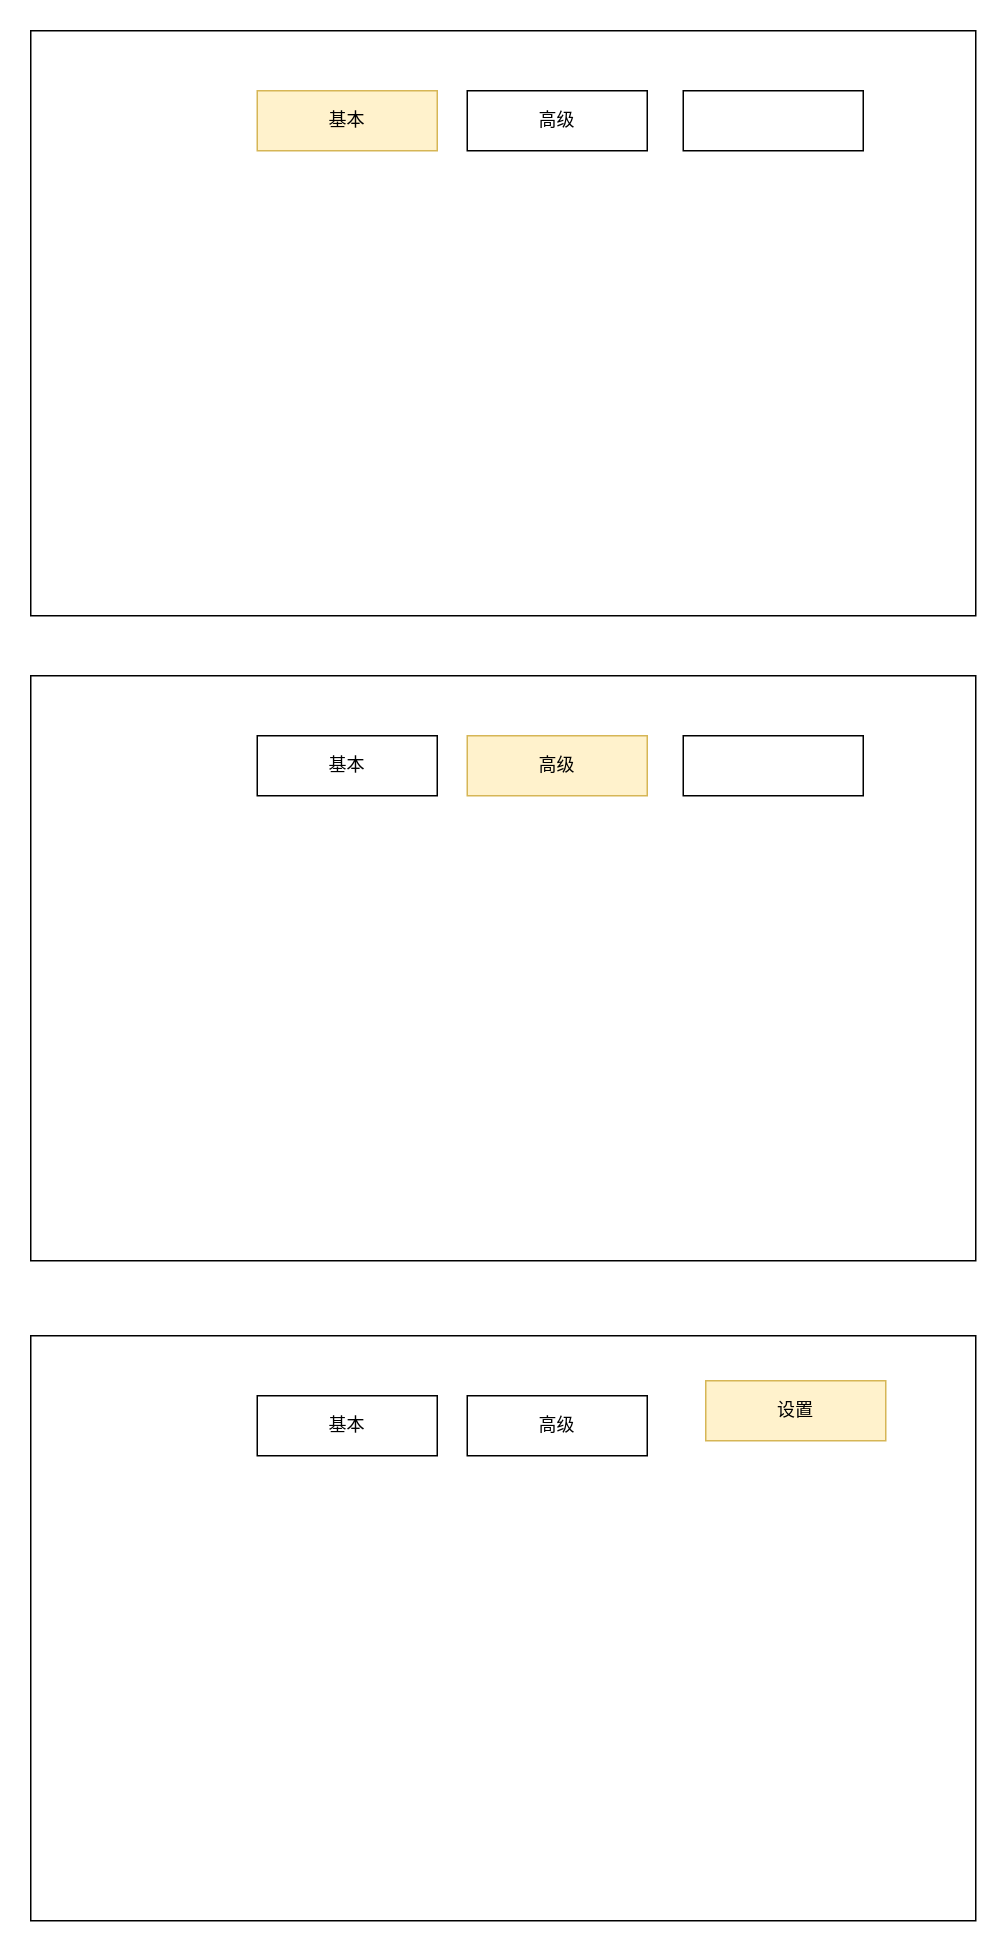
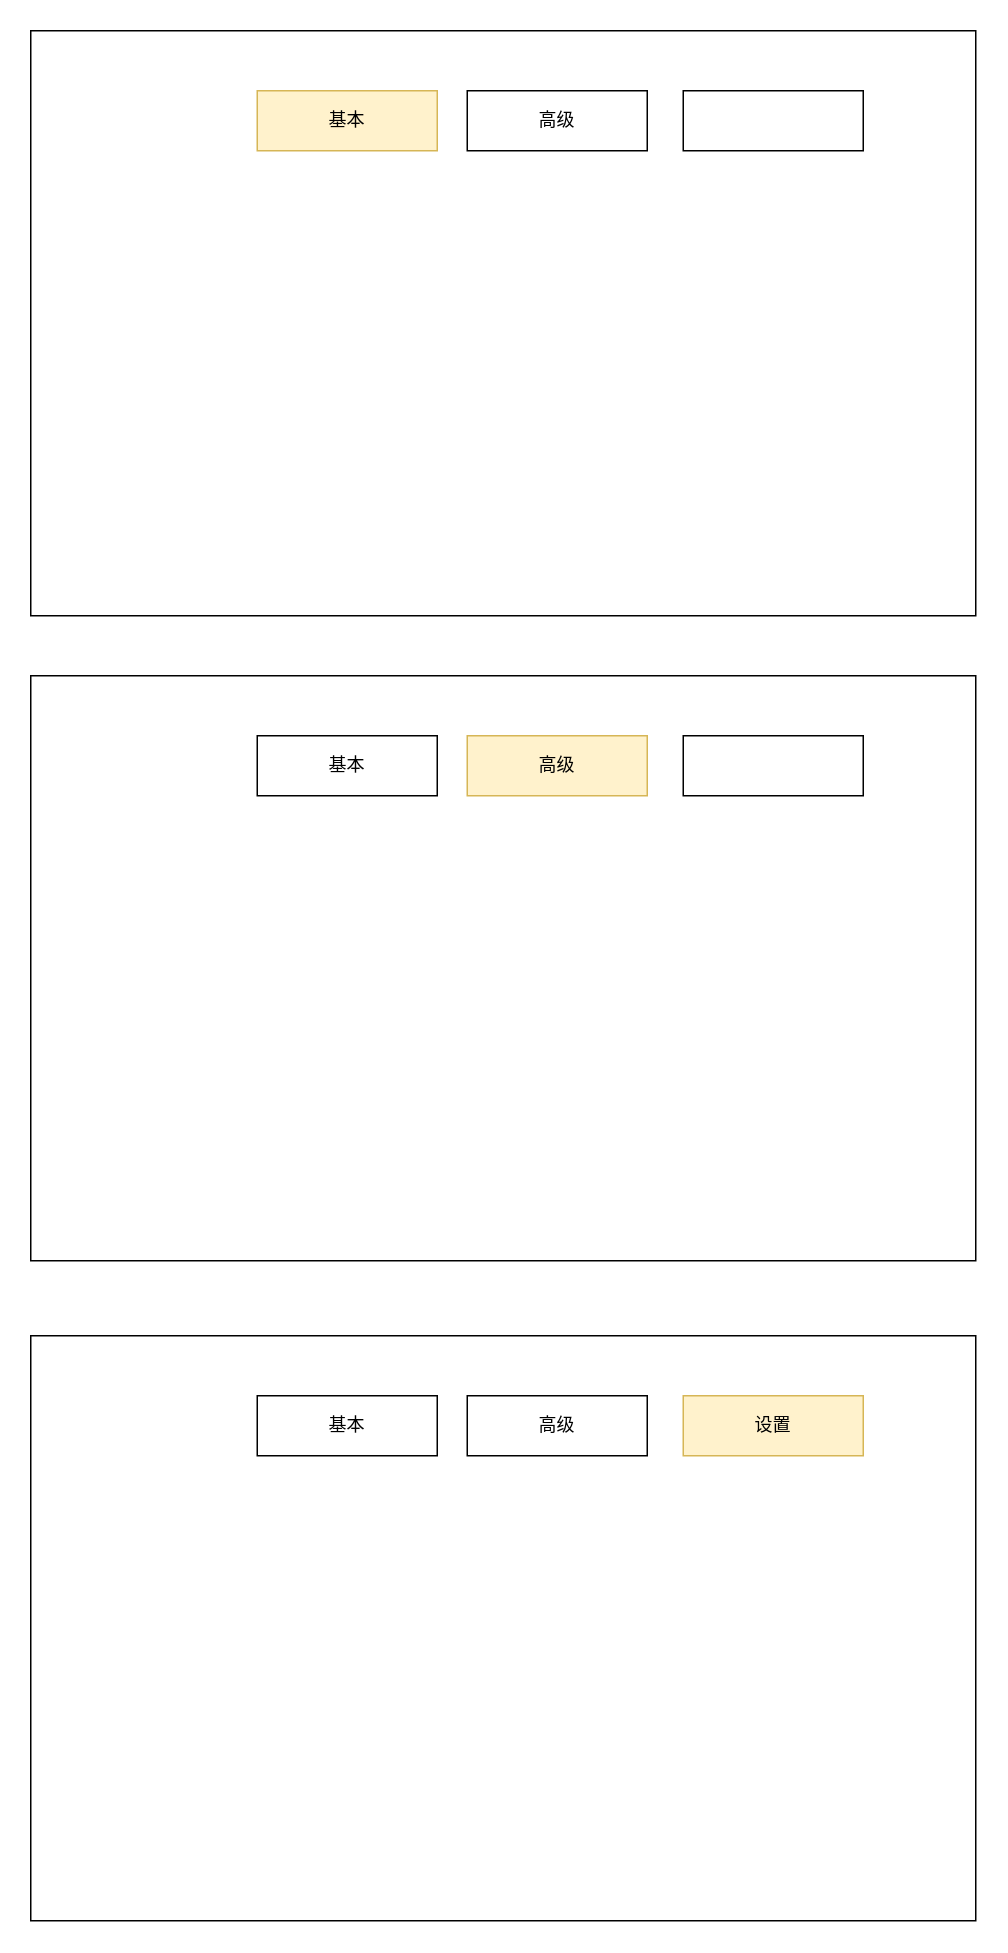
node "设置": moved (796, 1411) -> (773, 1426)
